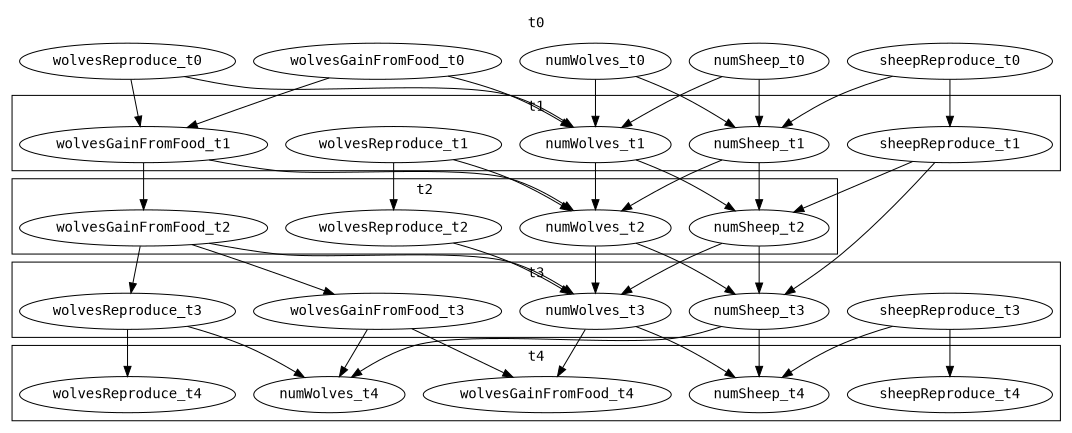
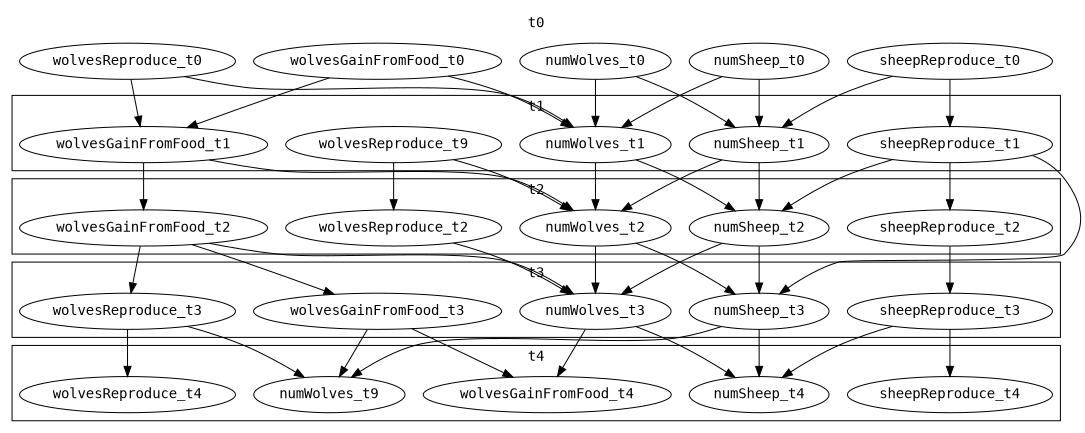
node "wolvesReproduce_t1": label "wolvesReproduce_t1" -> "wolvesReproduce_t9"
node "sheepReproduce_t2": added
node "numWolves_t4": label "numWolves_t4" -> "numWolves_t9"
